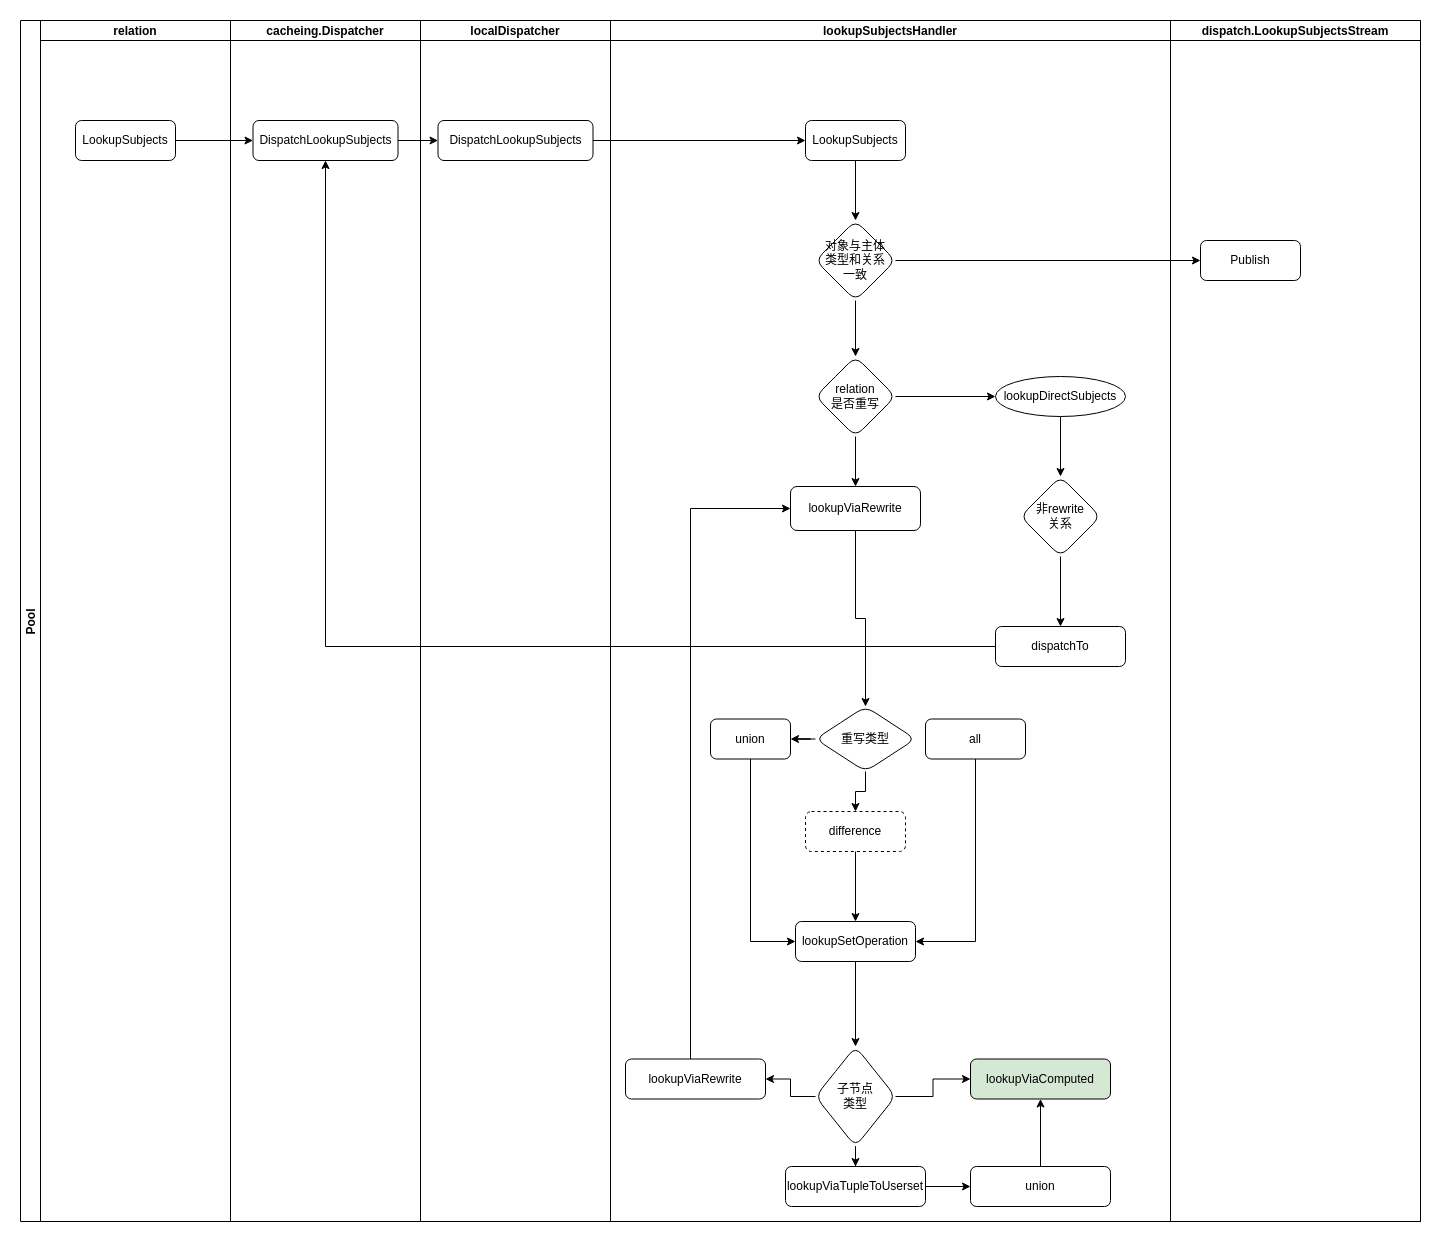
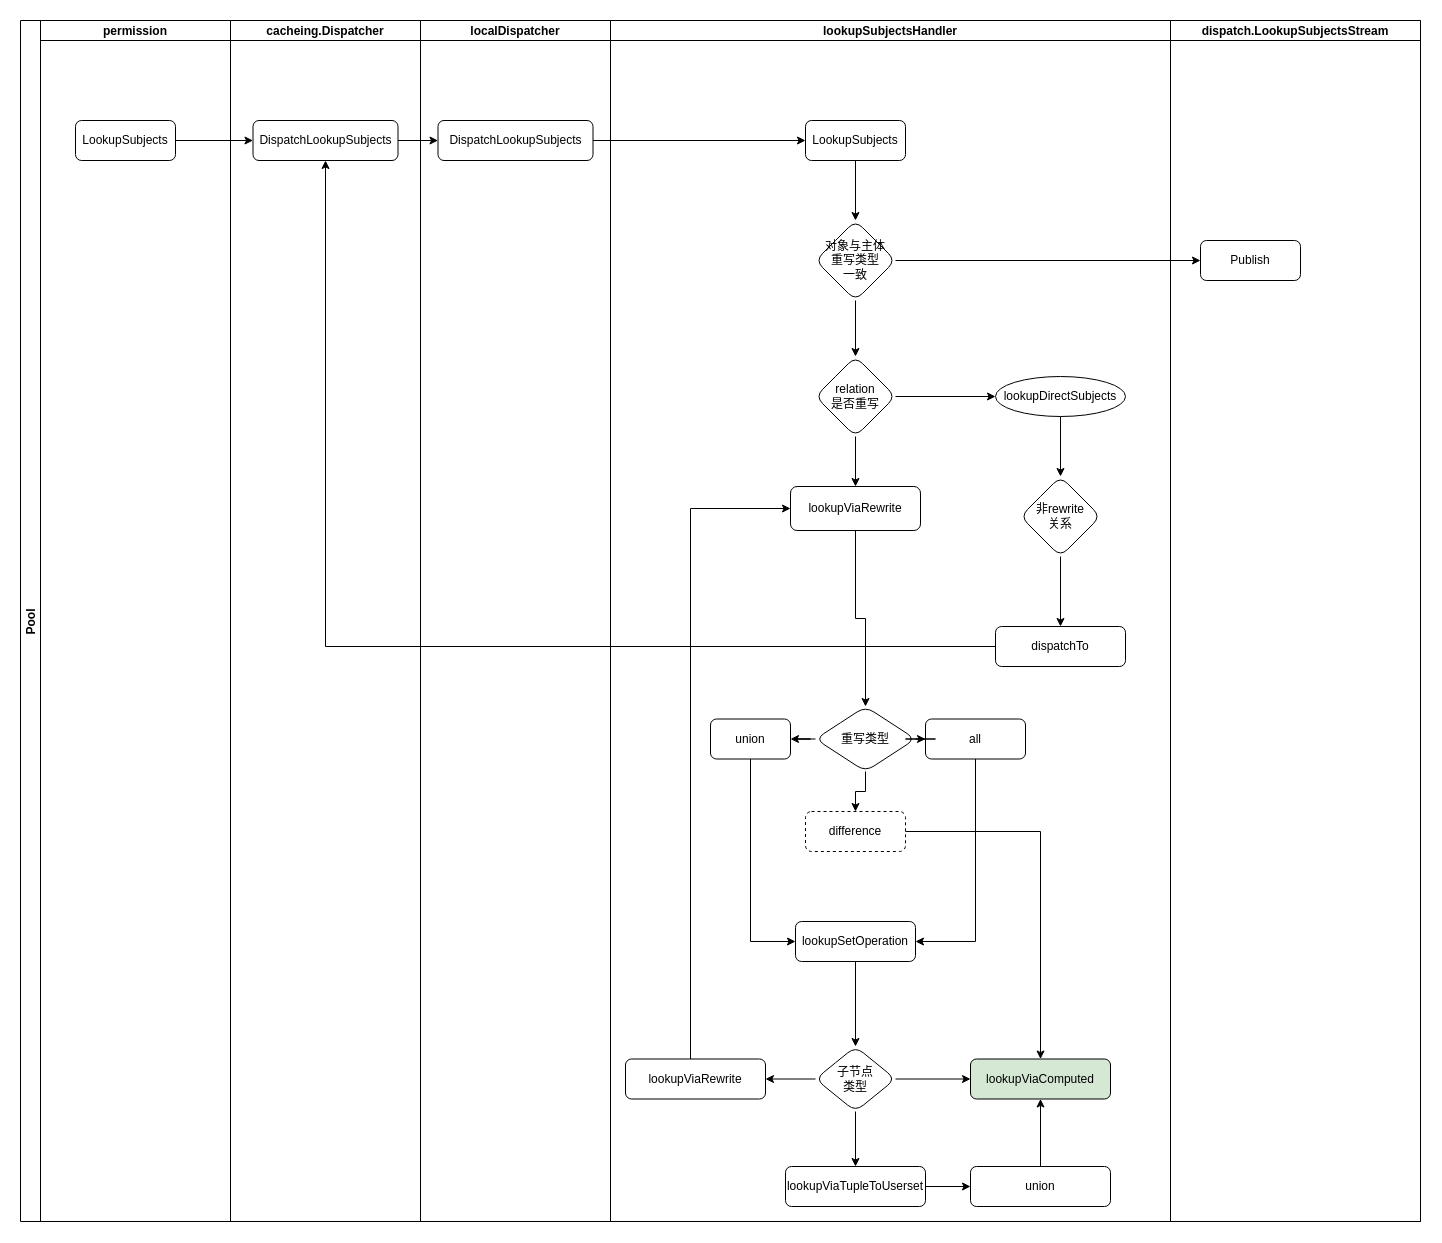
node "relation": label "relation" -> "permission"
node "对象与主体 类型和关系 一致": label "对象与主体 类型和关系 一致" -> "对象与主体 重写类型 一致"
edge "重写类型" -> "all": added
edge "difference" -> "lookupSetOperation": now "difference" -> "lookupViaComputed"
node "子节点 类型": size 80x100 -> 80x65
